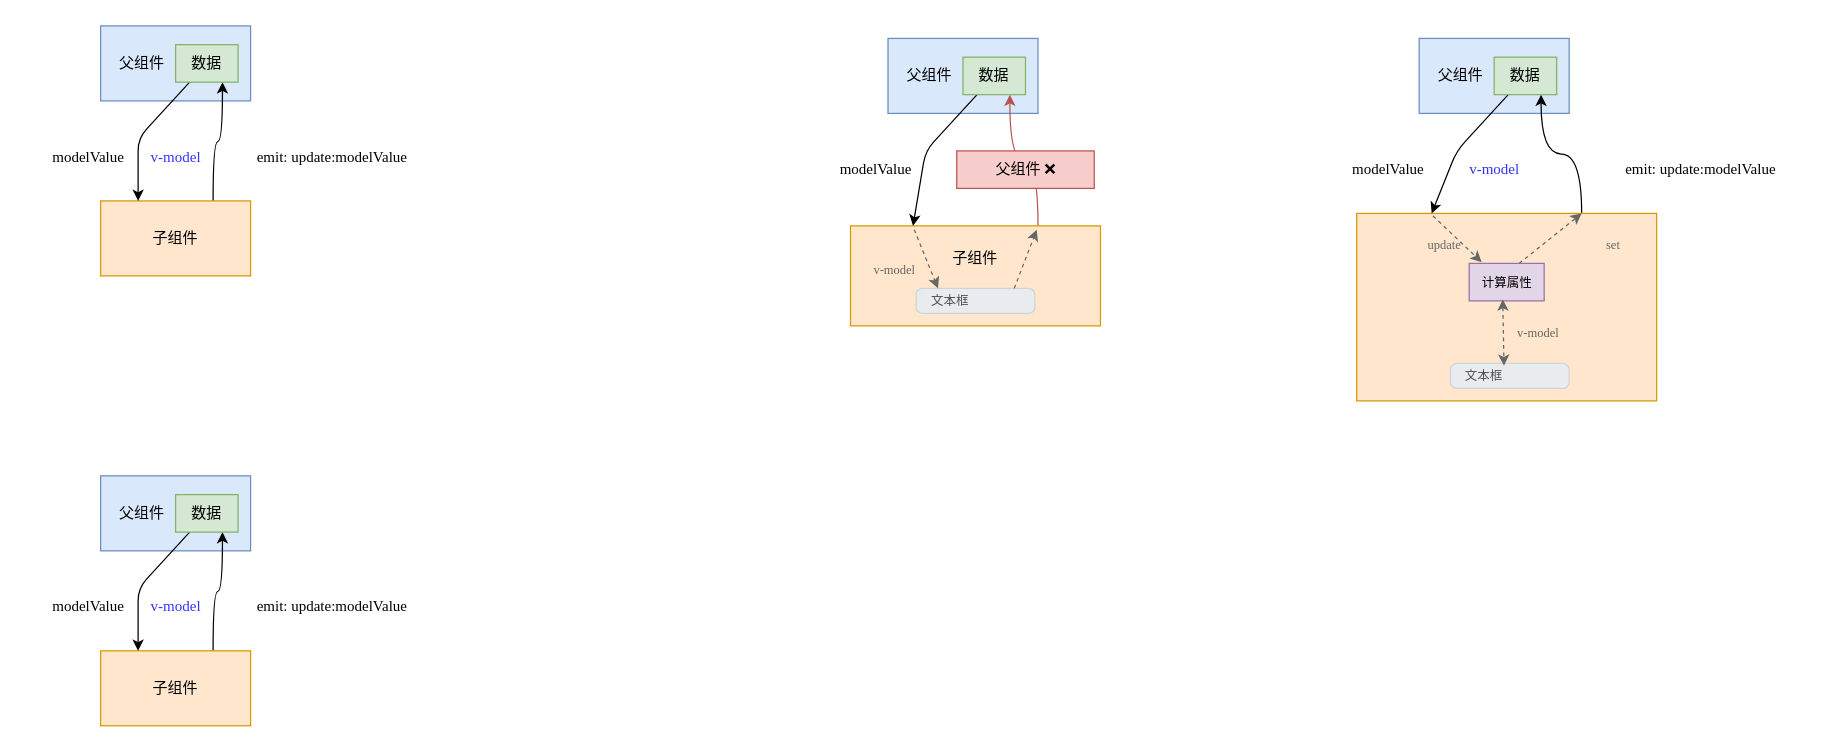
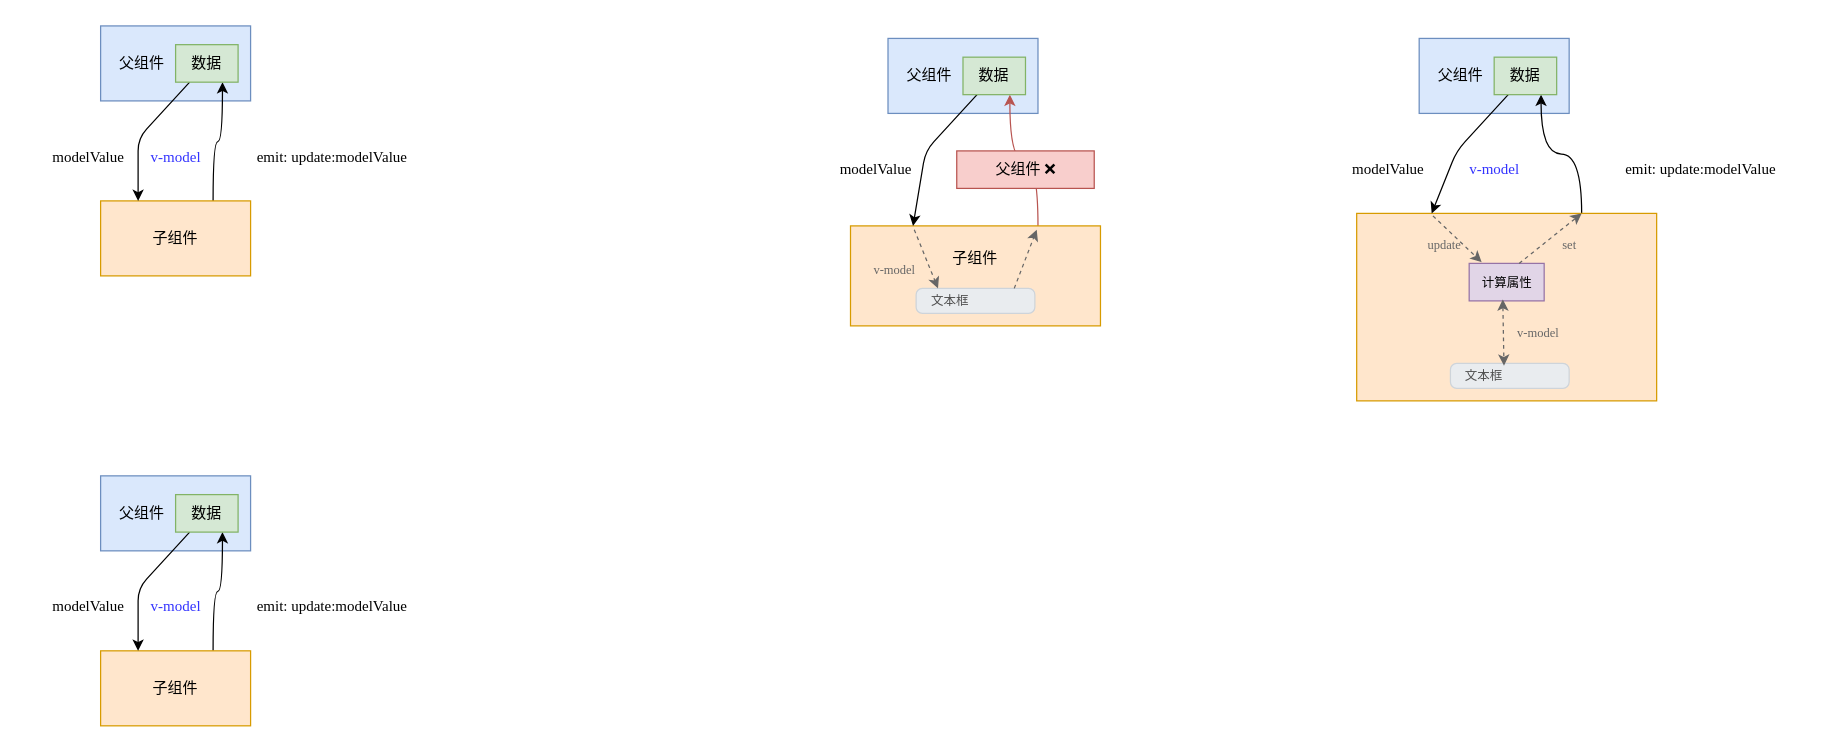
node "set": moved (1613, 244) -> (1569, 244)
